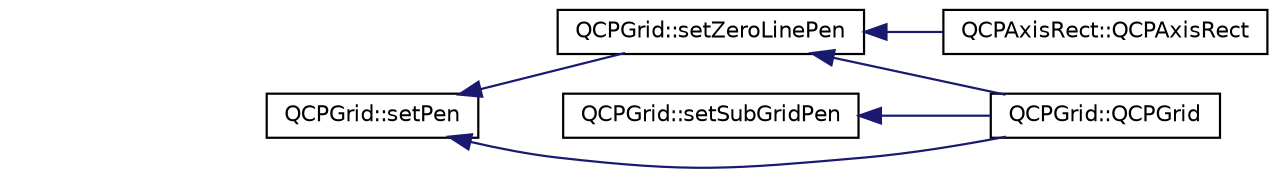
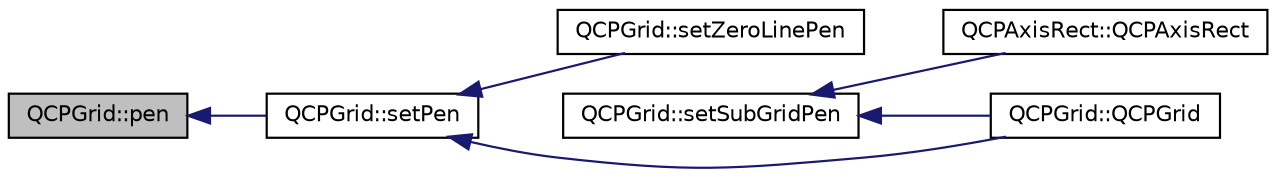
edge "QCPAxisRect::QCPAxisRect" -> "QCPGrid::setZeroLinePen": now "QCPAxisRect::QCPAxisRect" -> "QCPGrid::setSubGridPen"
edge "QCPGrid::QCPGrid" -> "QCPGrid::setZeroLinePen": removed
node "QCPGrid::pen": added
